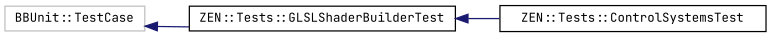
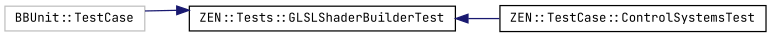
node "ZEN::Tests::ControlSystemsTest": label "ZEN::Tests::ControlSystemsTest" -> "ZEN::TestCase::ControlSystemsTest"
edge "ZEN::Tests::GLSLShaderBuilderTest" -> "BBUnit::TestCase": reversed
